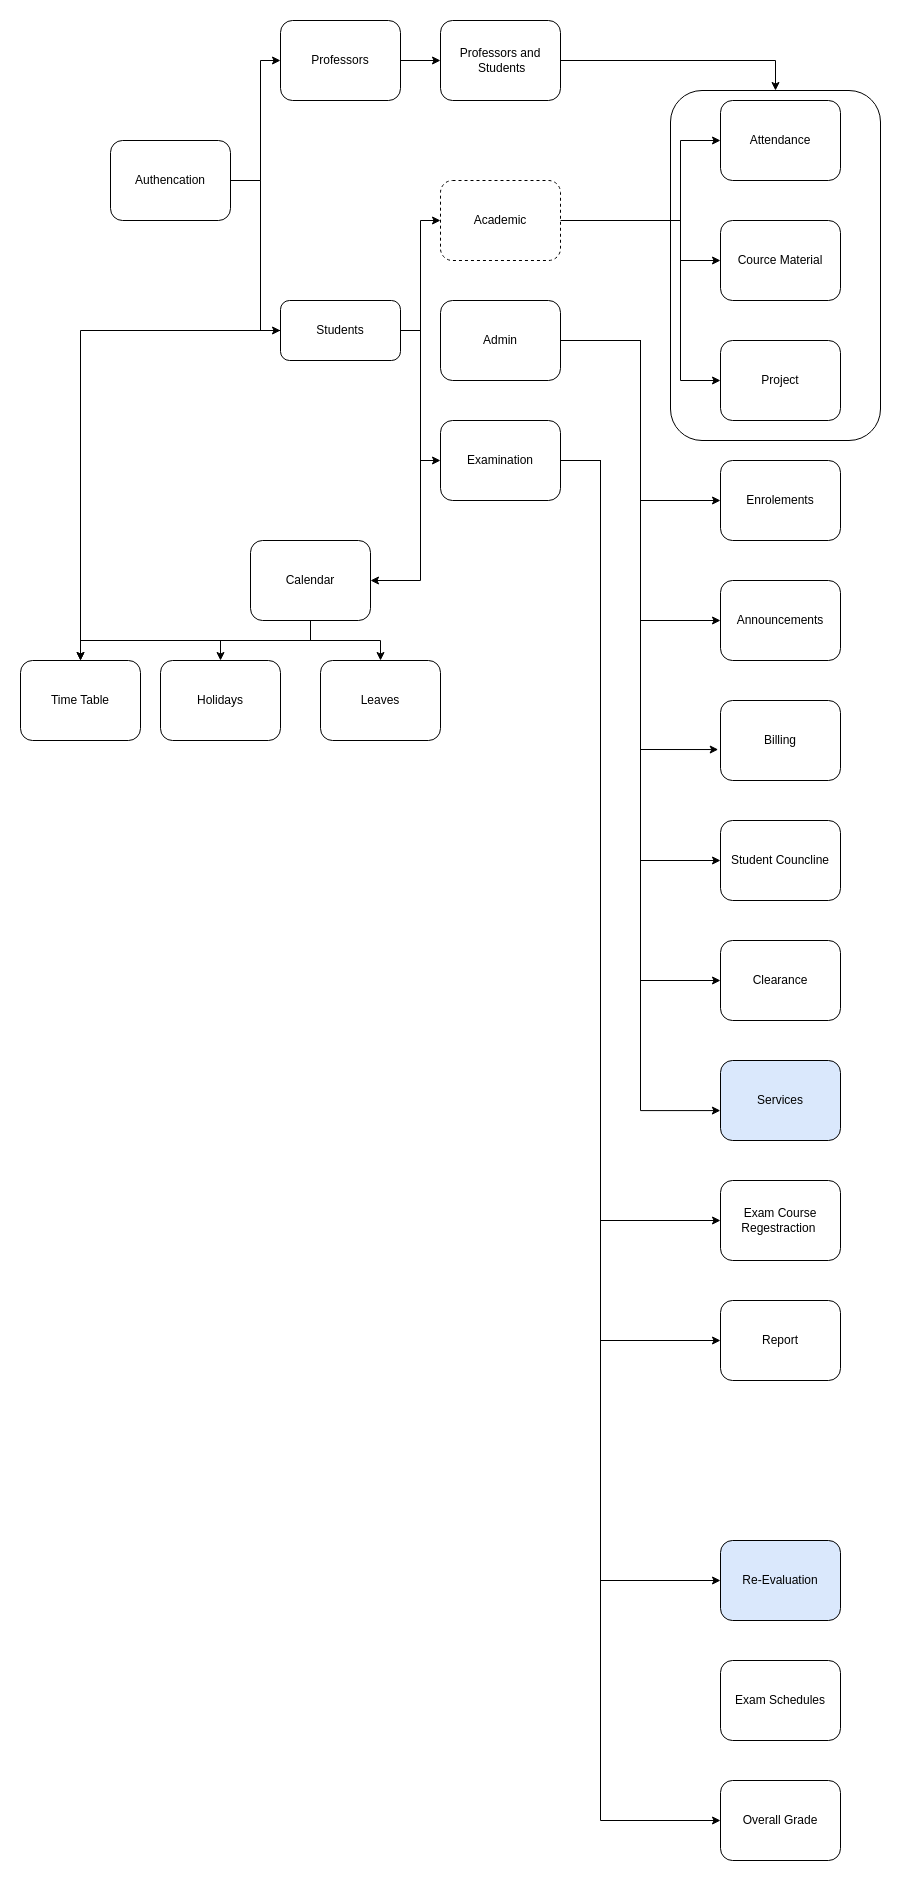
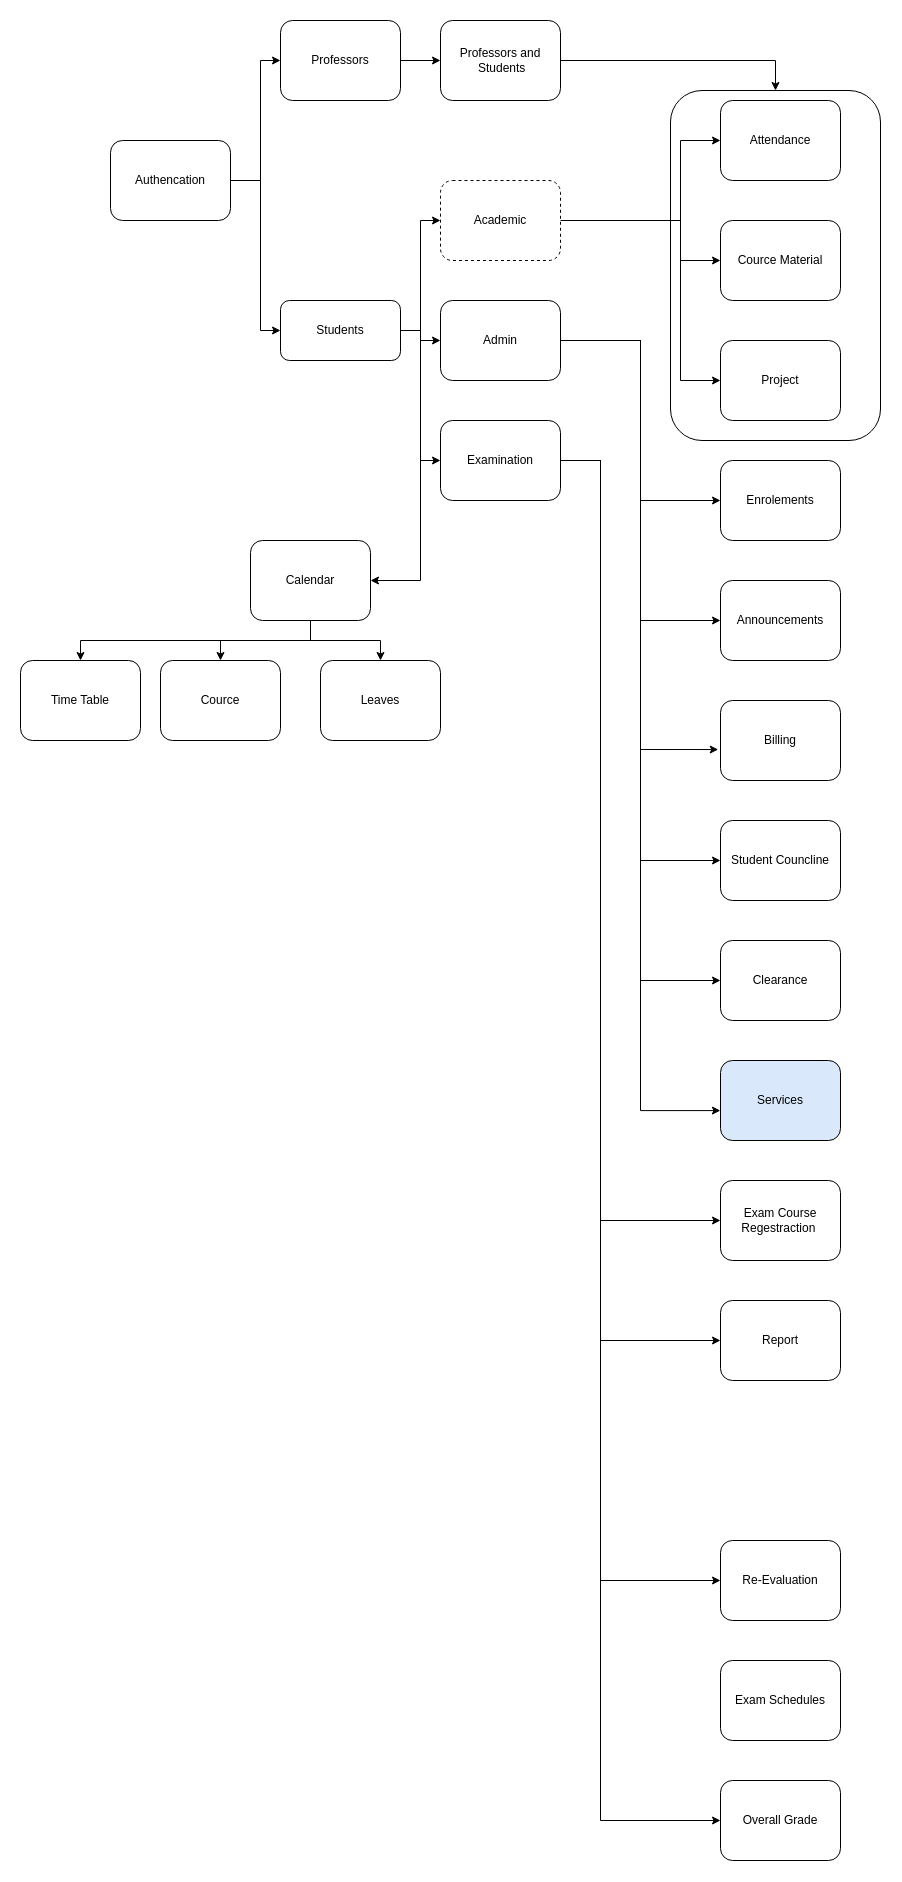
edge "Students" -> "Time Table": now "Students" -> "Admin"
node "Holidays": label "Holidays" -> "Cource"
node "Re-Evaluation": fillcolor #dae8fc -> #ffffff
